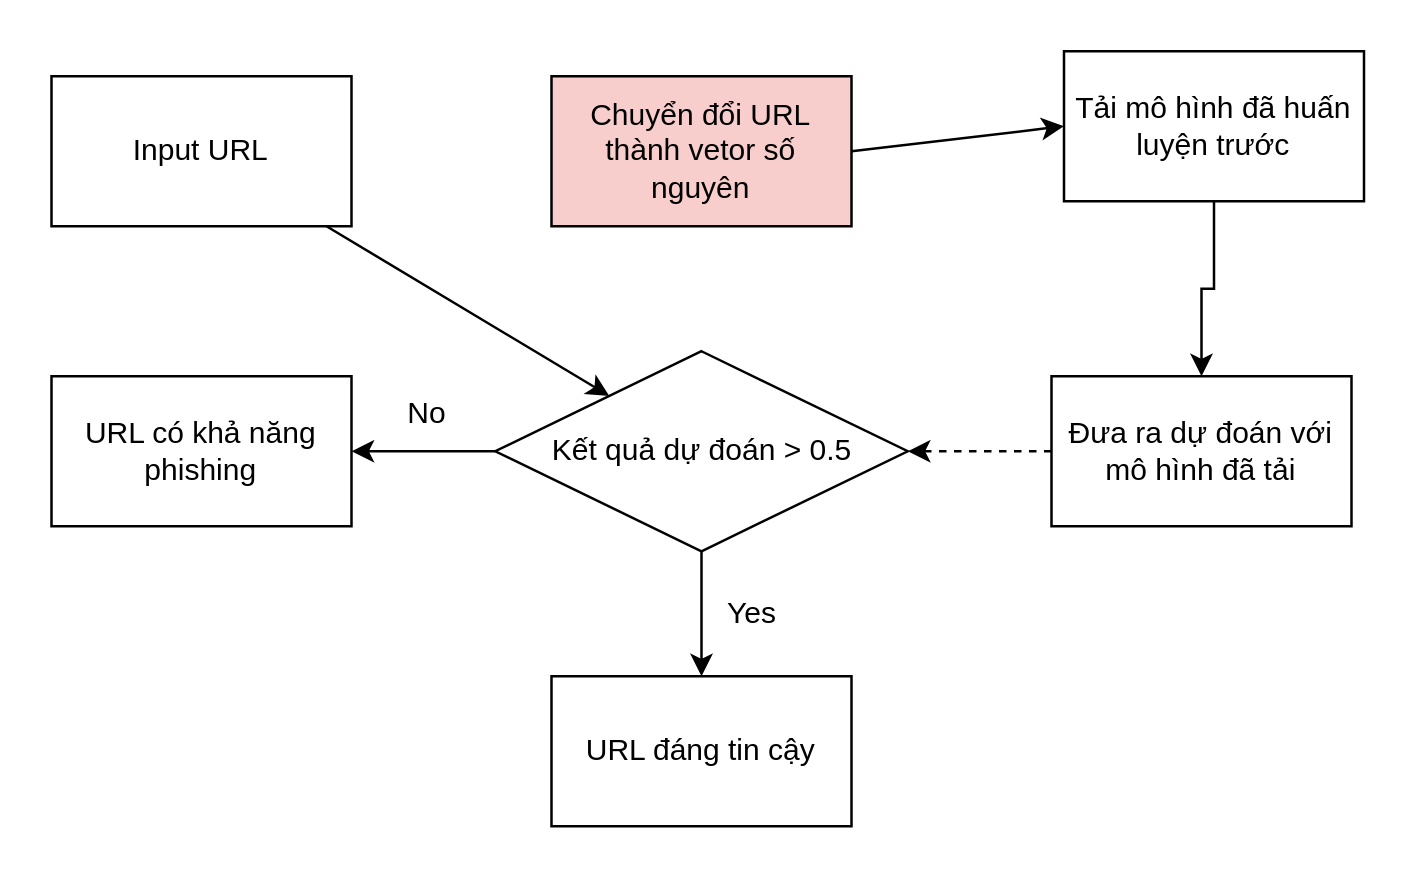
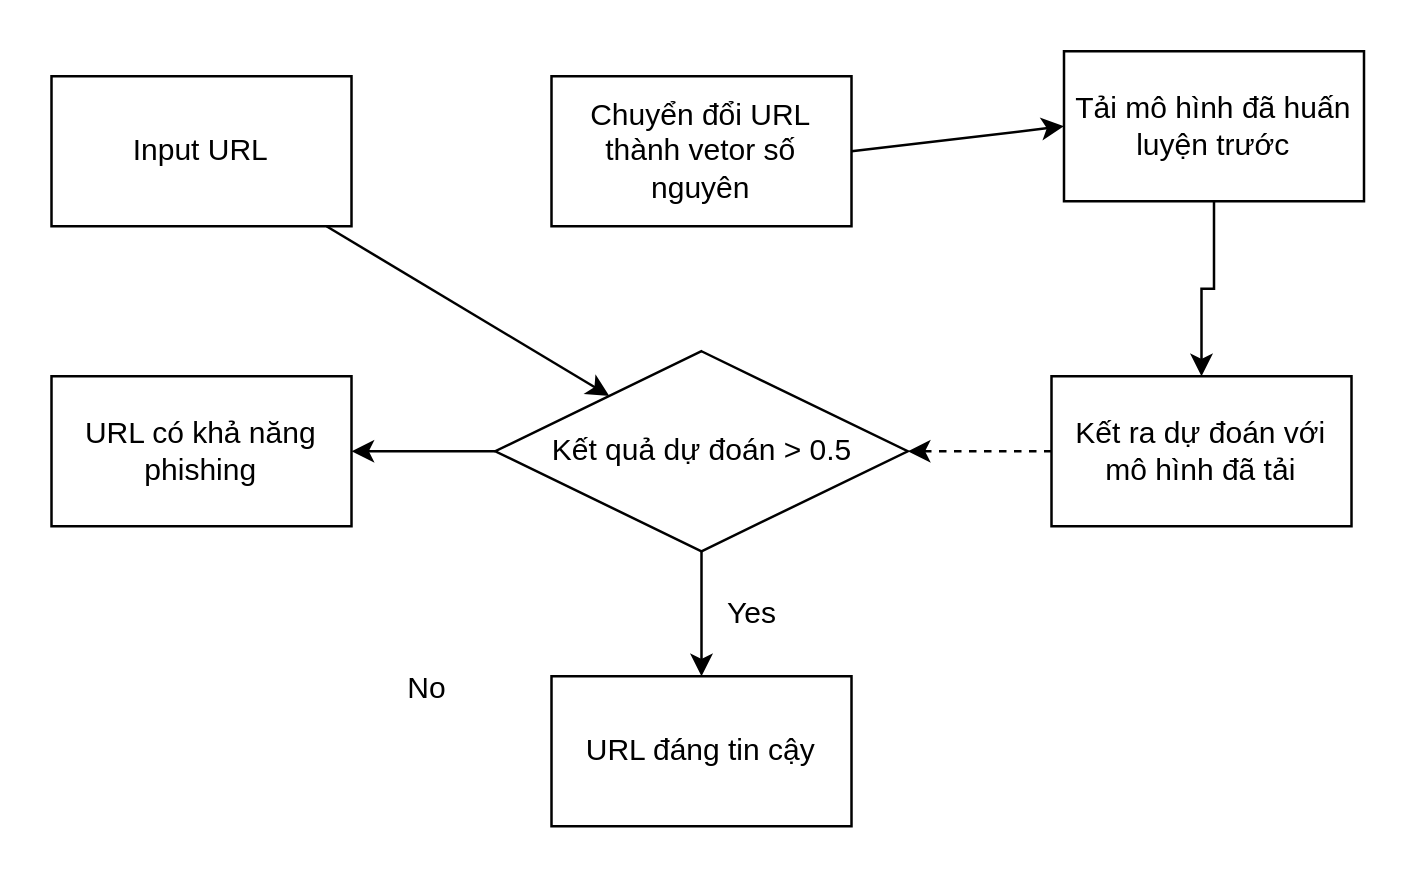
node "Chuyển đổi URL thành vetor số nguyên": fillcolor #f8cecc -> #ffffff
node "No": moved (426, 414) -> (426, 689)
node "Đưa ra dự đoán với mô hình đã tải": label "Đưa ra dự đoán với mô hình đã tải" -> "Kết ra dự đoán với mô hình đã tải"
